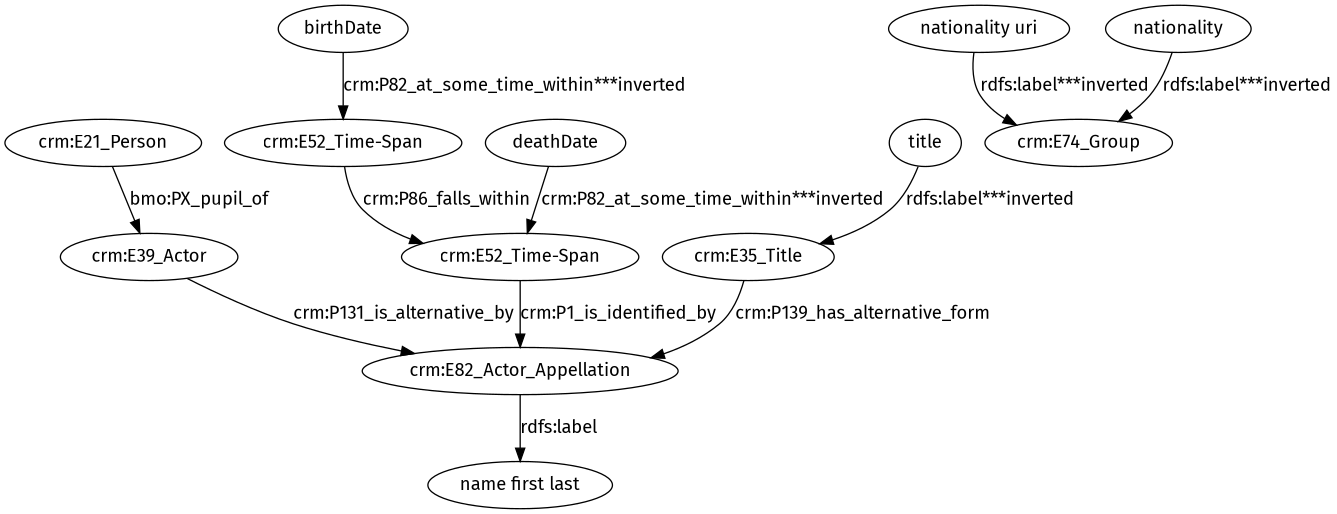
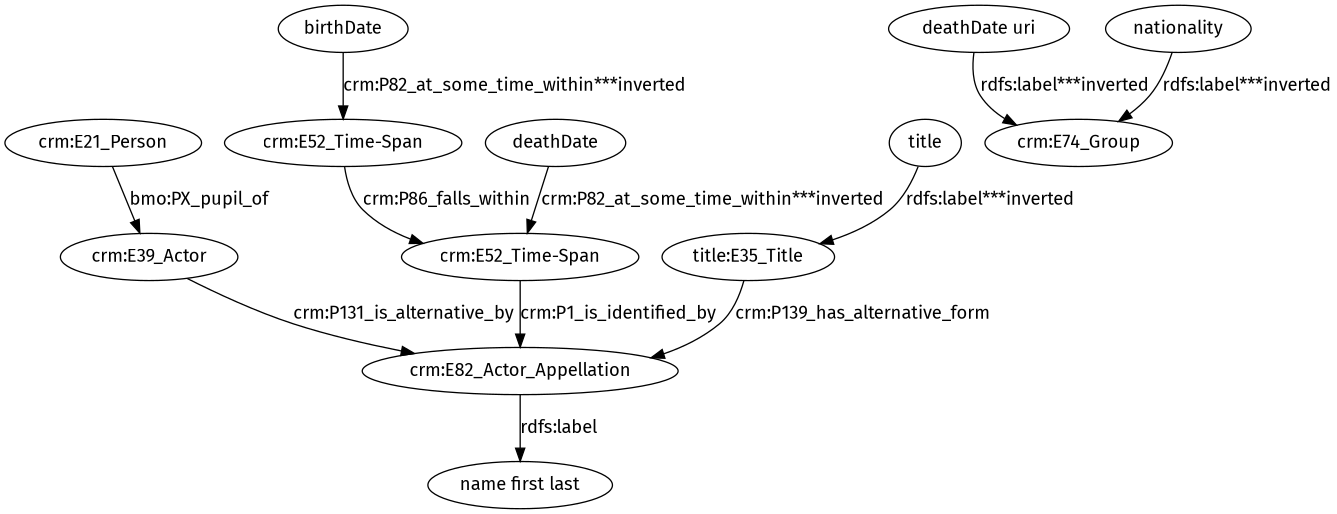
node "nationality uri": label "nationality uri" -> "deathDate uri"
node "crm:E35_Title": label "crm:E35_Title" -> "title:E35_Title"
